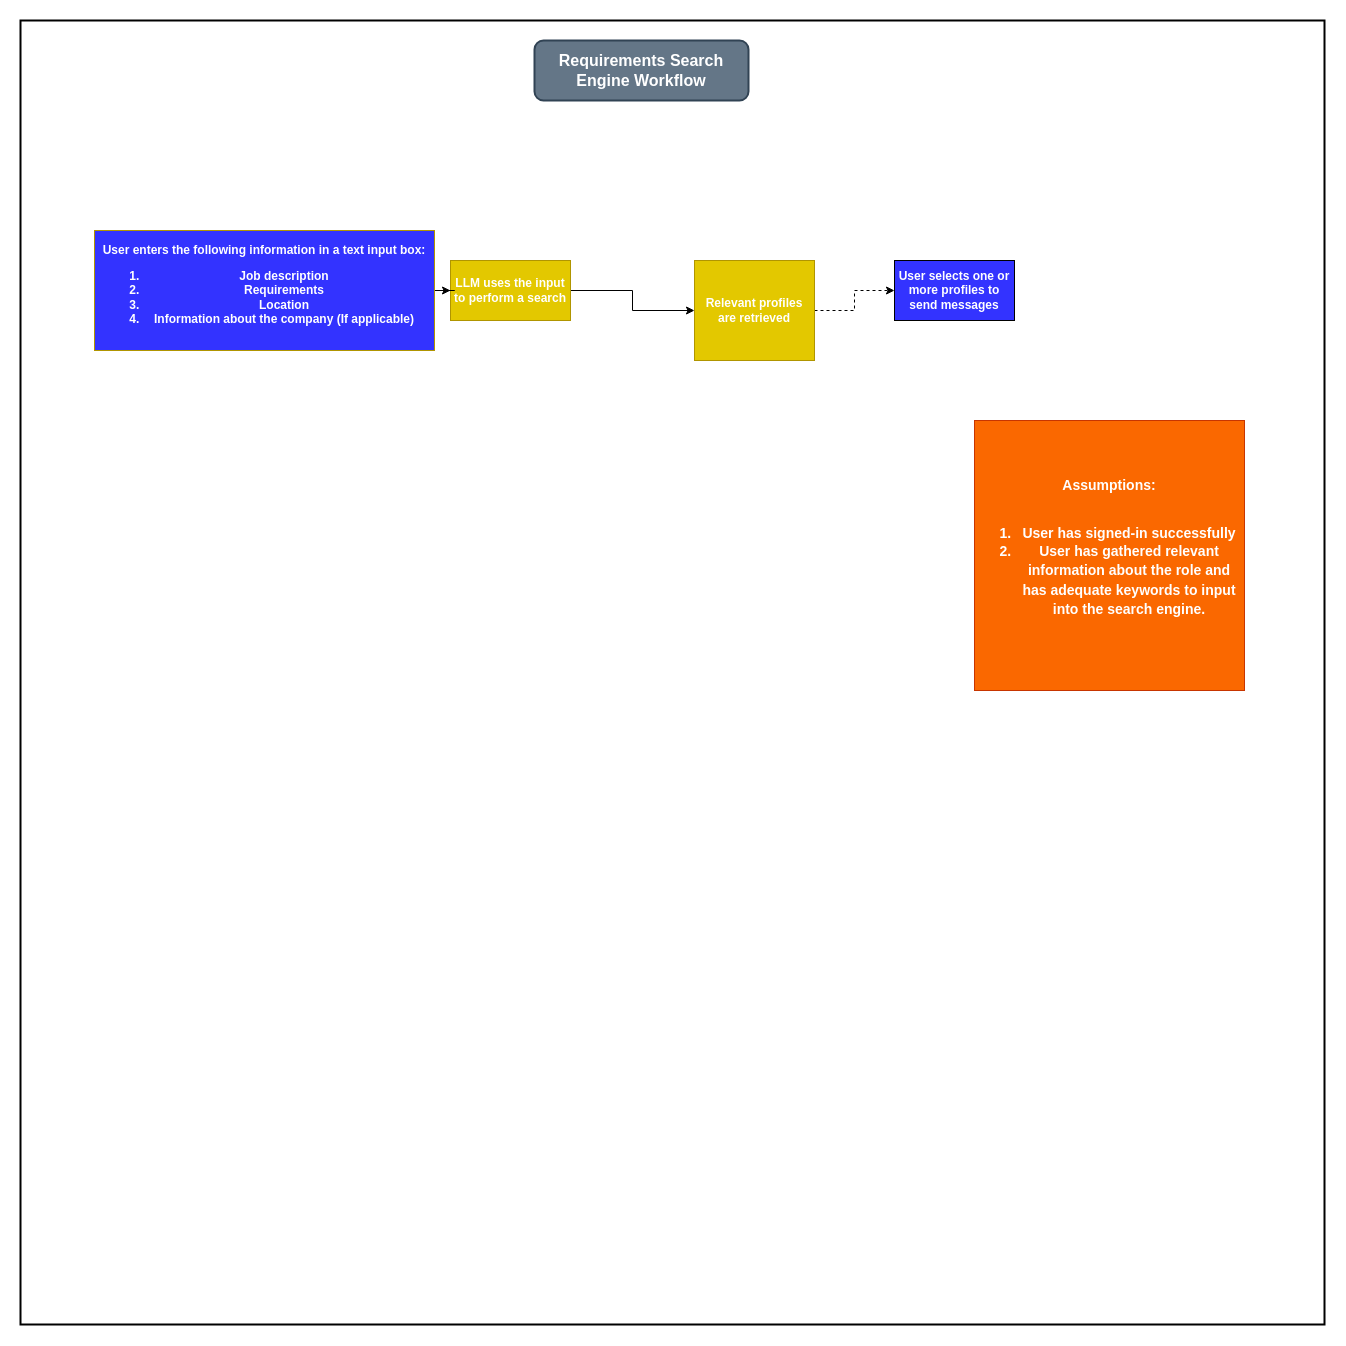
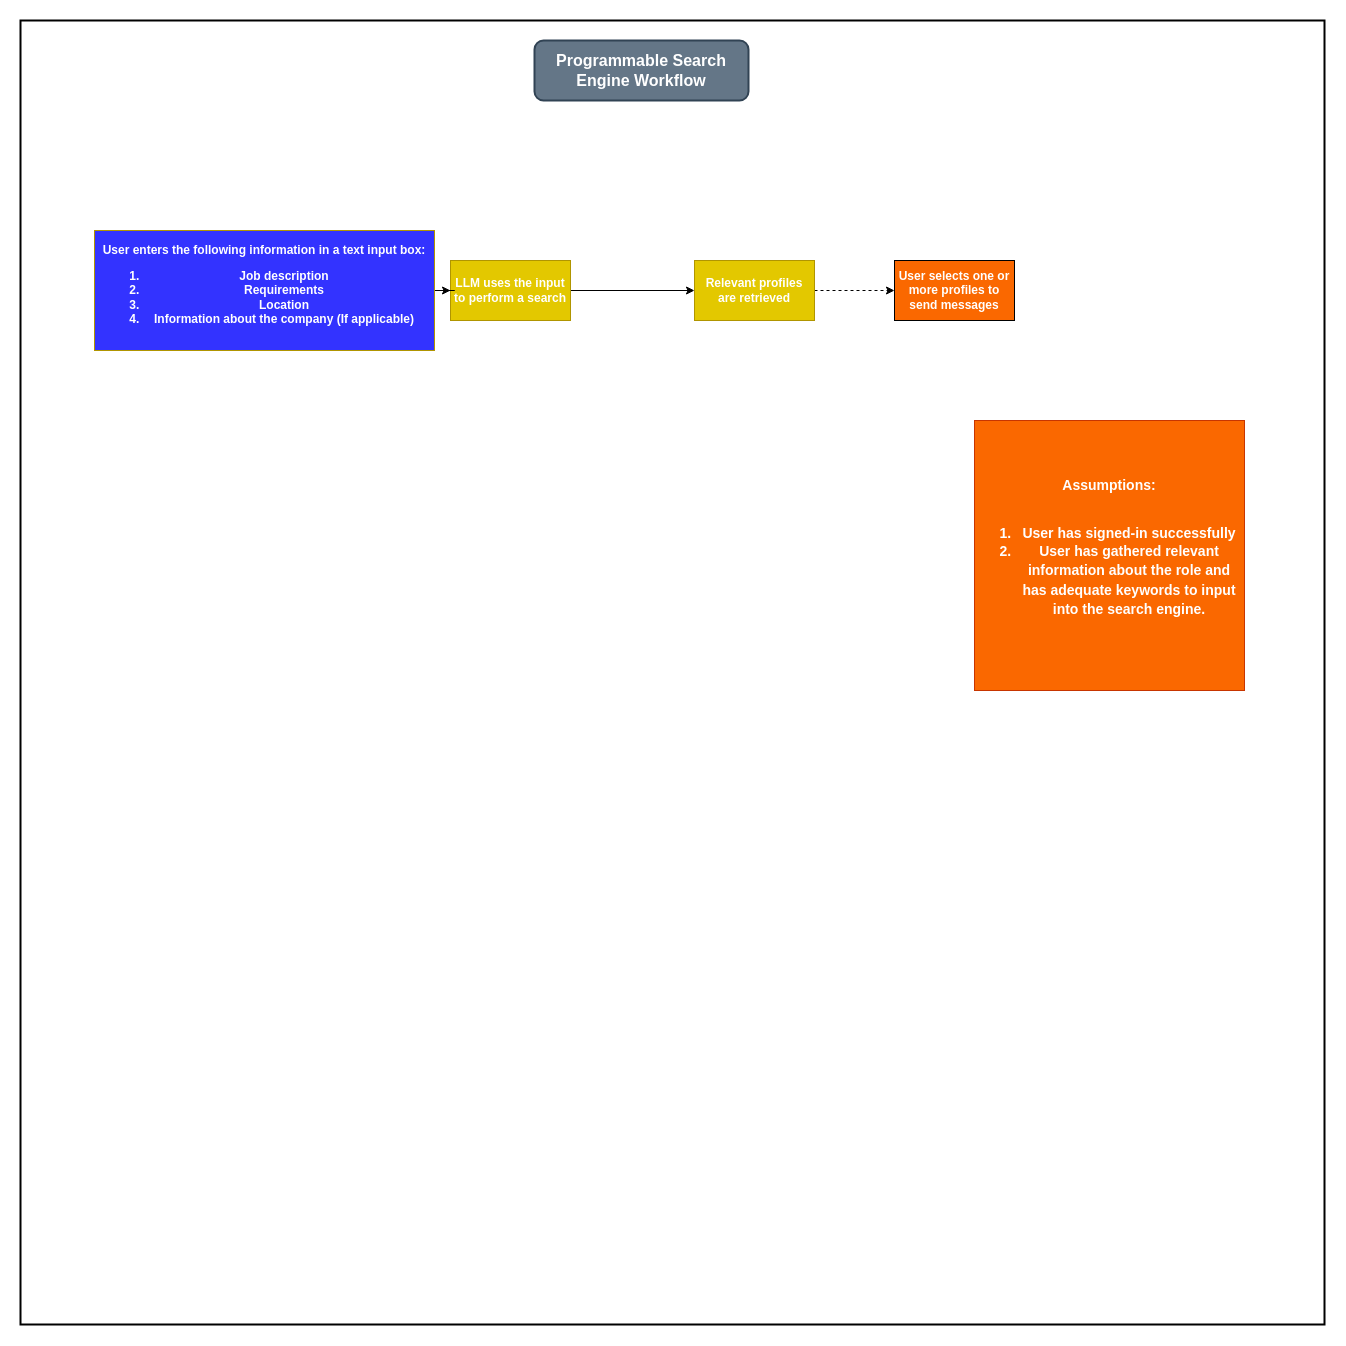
node "Requirements Search Engine Workflow": label "Requirements Search Engine Workflow" -> "Programmable Search Engine Workflow"
node "User selects one or more profiles to send messages": fillcolor #3333ff -> #fa6800
node "Relevant profiles are retrieved": size 120x100 -> 120x60
